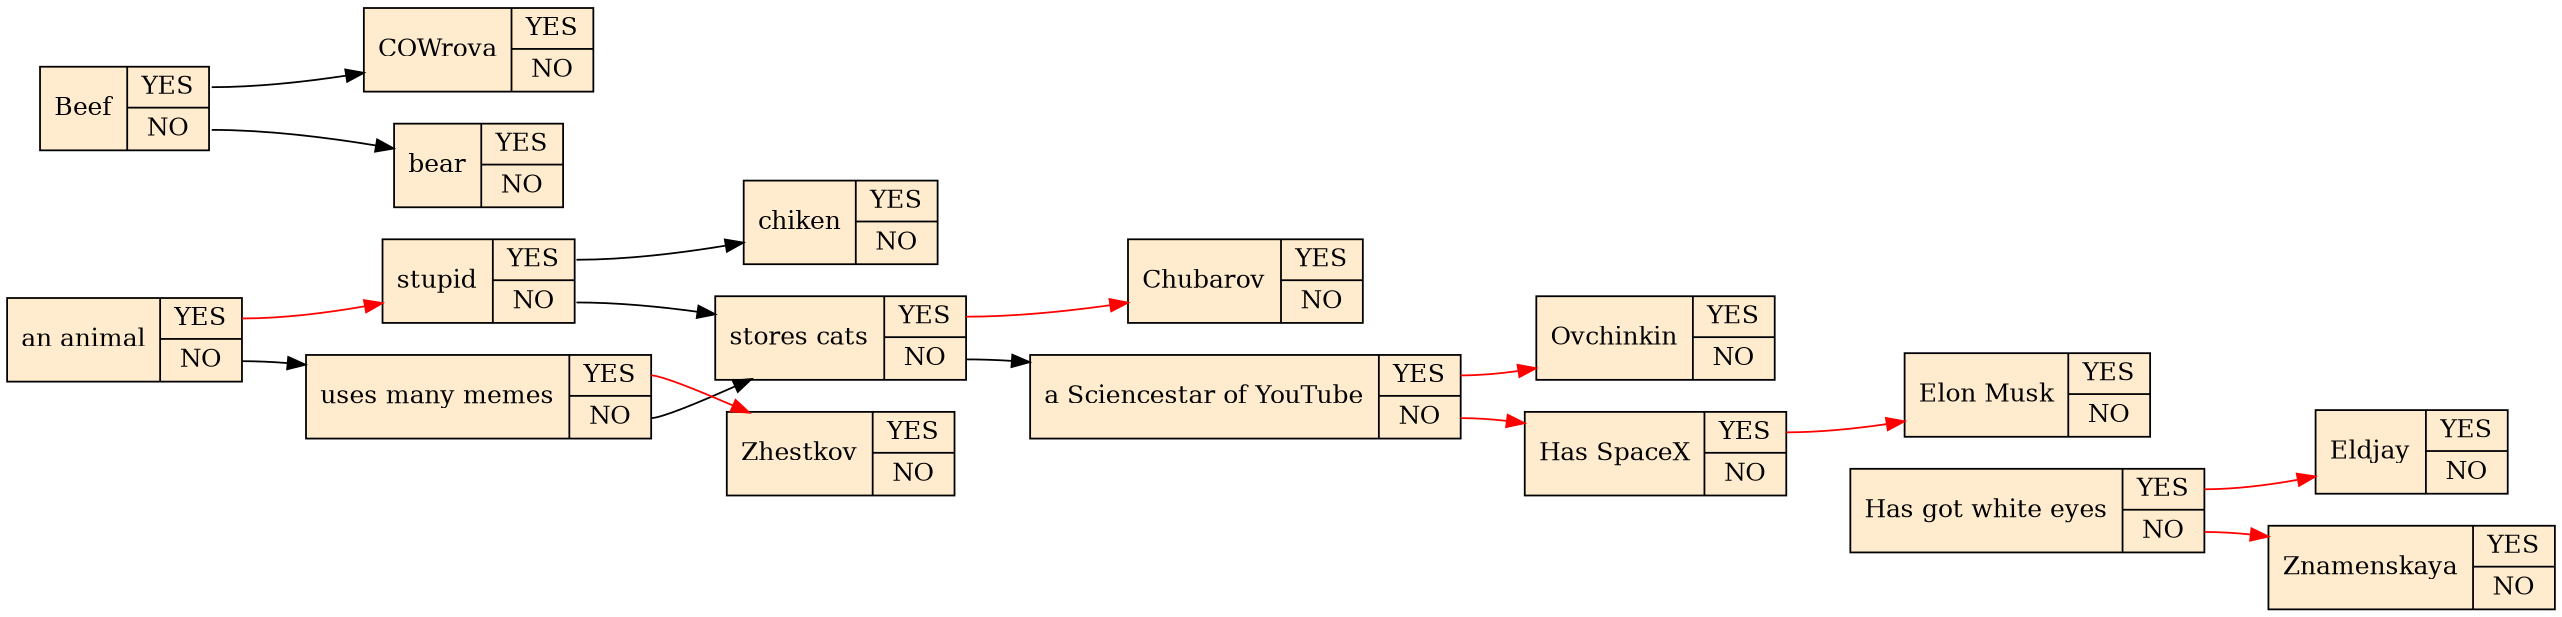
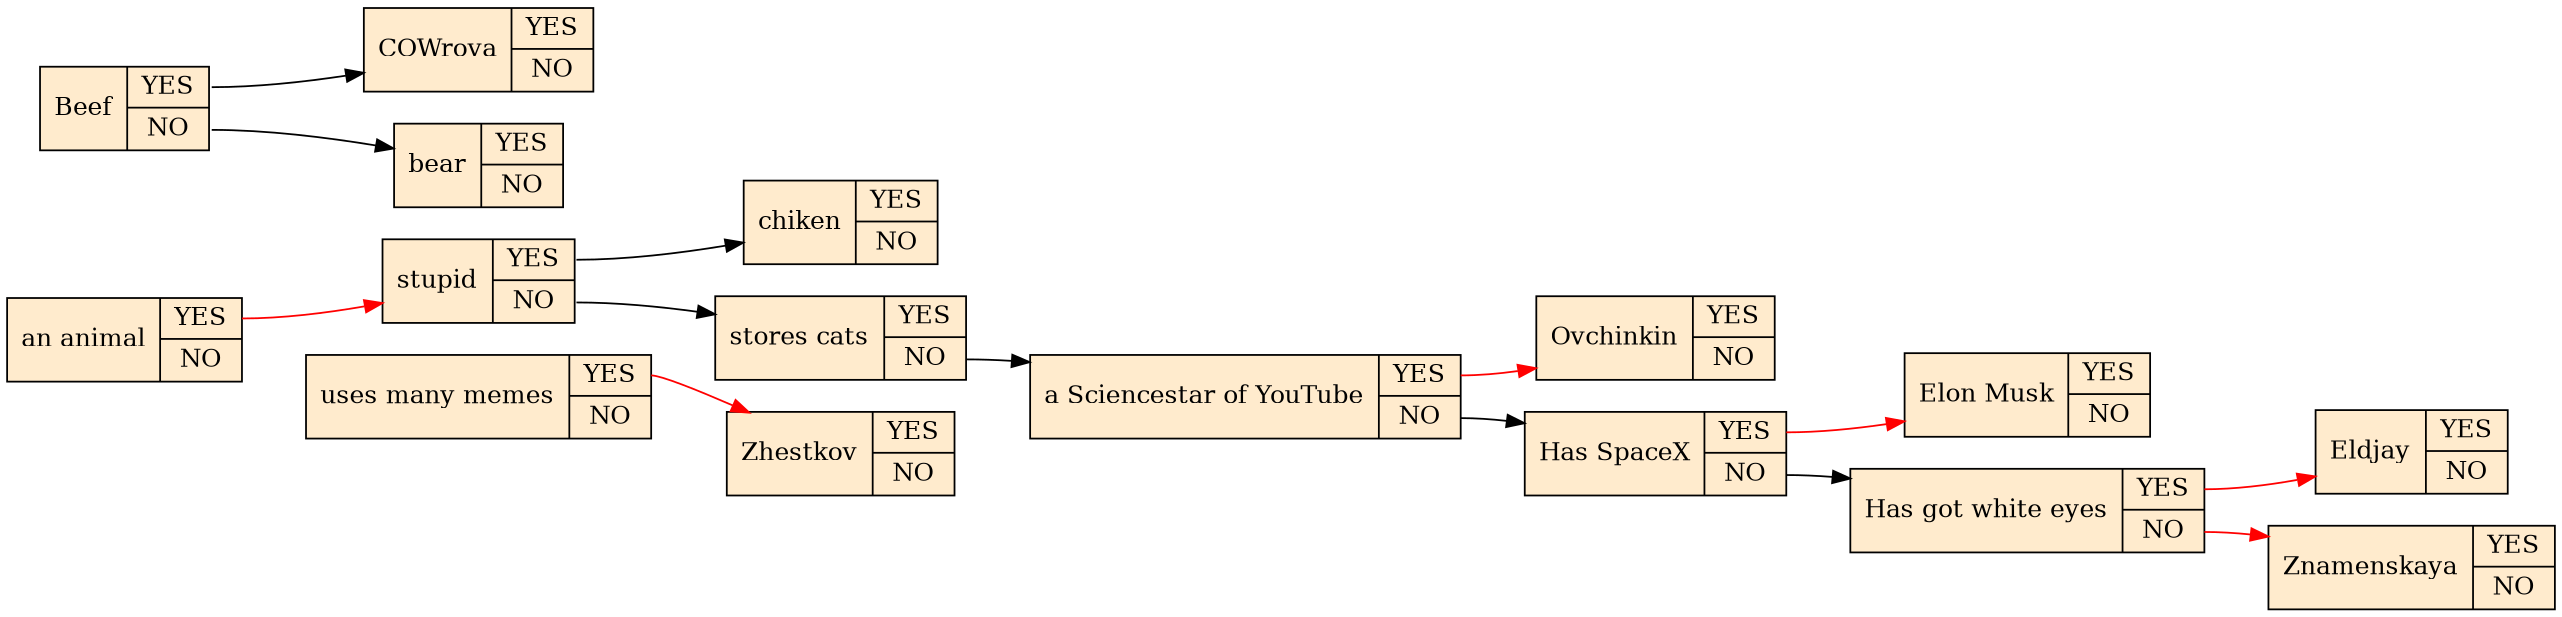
node "Chubarov": removed
edge "an animal" -> "uses many memes": removed
edge "uses many memes" -> "stores cats": removed
edge "a Sciencestar of YouTube" -> "Has SpaceX": color red -> black
edge "Has SpaceX" -> "Has got white eyes": added
